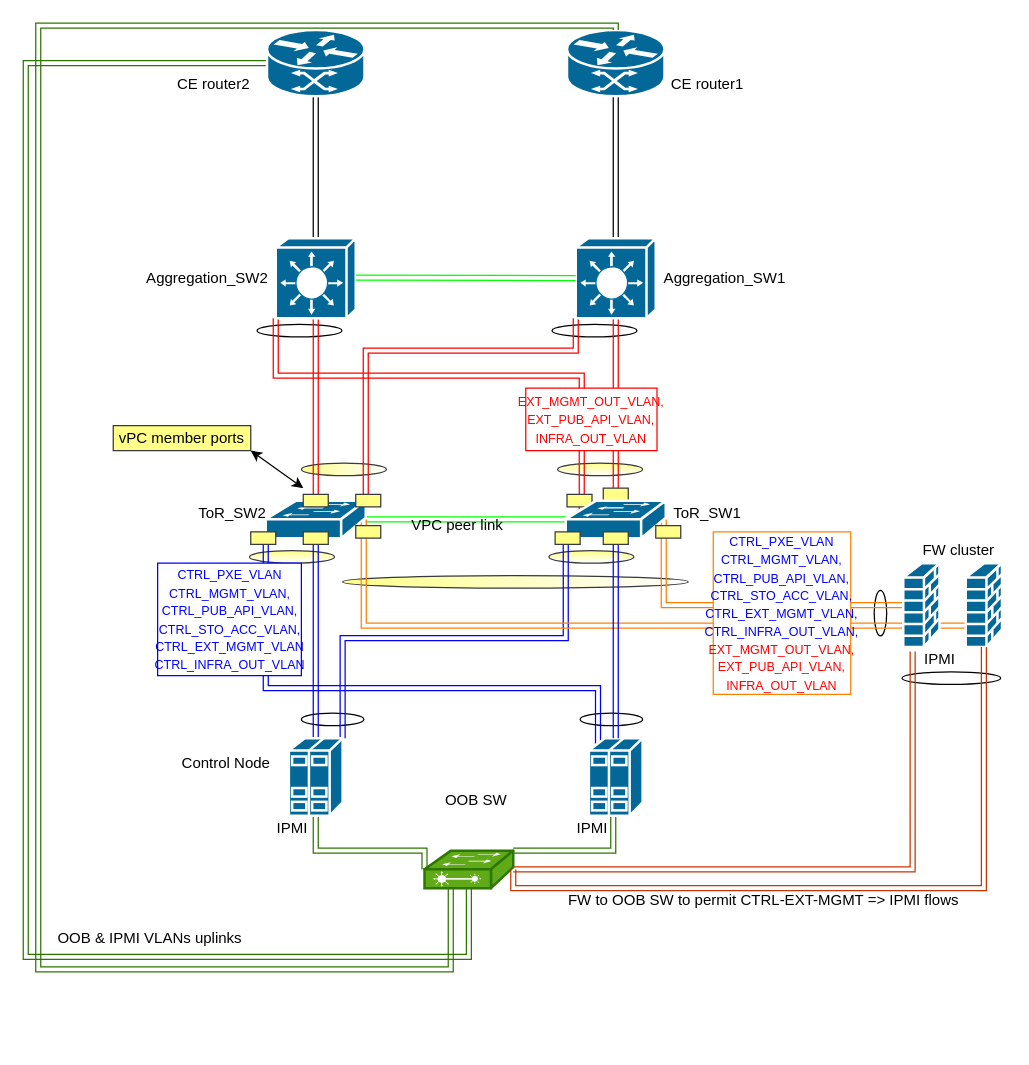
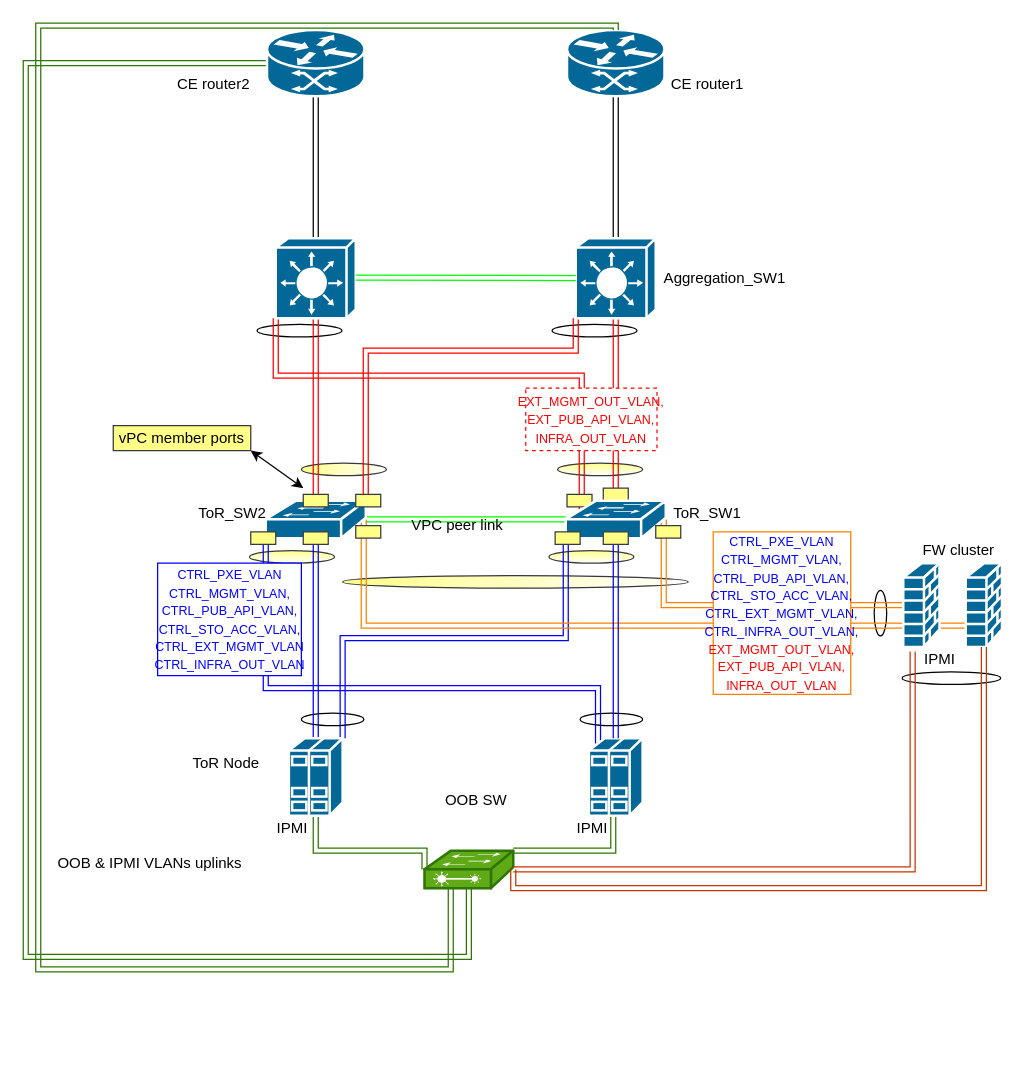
node "Aggregation_SW2": removed
node "EXT_MGMT_OUT_VLAN,EXT_PUB_API_VLAN, INFRA_OUT_VLAN": style solid -> dashed
node "Control Node": label "Control Node" -> "ToR Node"
node "FW to OOB SW to permit CTRL-EXT-MGMT => IPMI flows": removed
node "OOB & IPMI VLANs uplinks": moved (149, 938) -> (149, 863)
